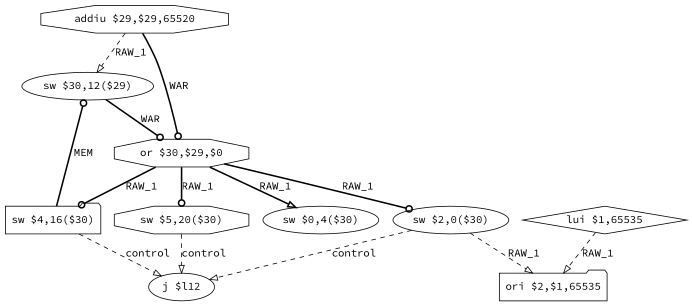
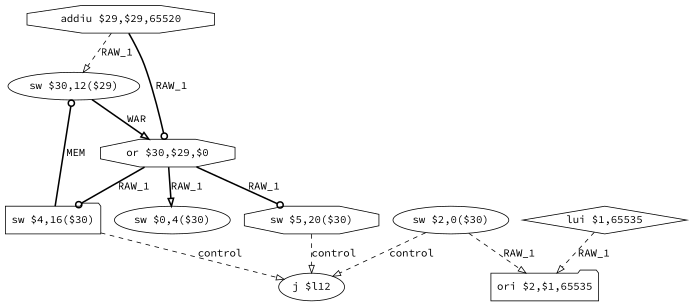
edge "addiu $29,$29,65520" -> "or $30,$29,$0": label "WAR" -> "RAW_1"
edge "sw $30,12($29)" -> "or $30,$29,$0": arrowhead odot -> onormal
edge "or $30,$29,$0" -> "sw $2,0($30)": removed, label "RAW_1"
